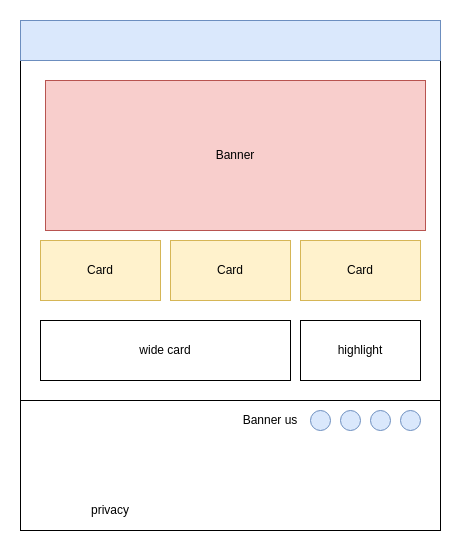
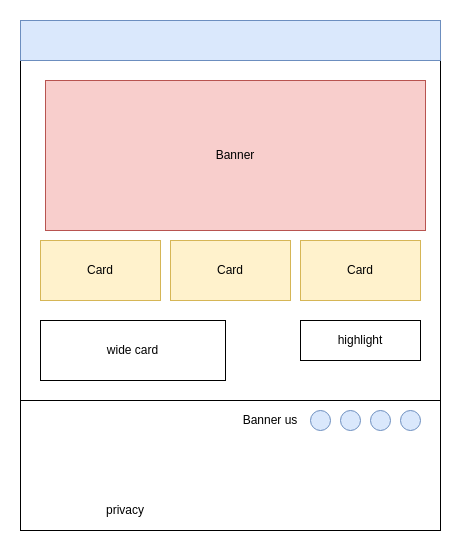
node "wide card": size 250x60 -> 185x60
node "highlight": size 120x60 -> 120x40
node "privacy": moved (111, 511) -> (126, 511)
